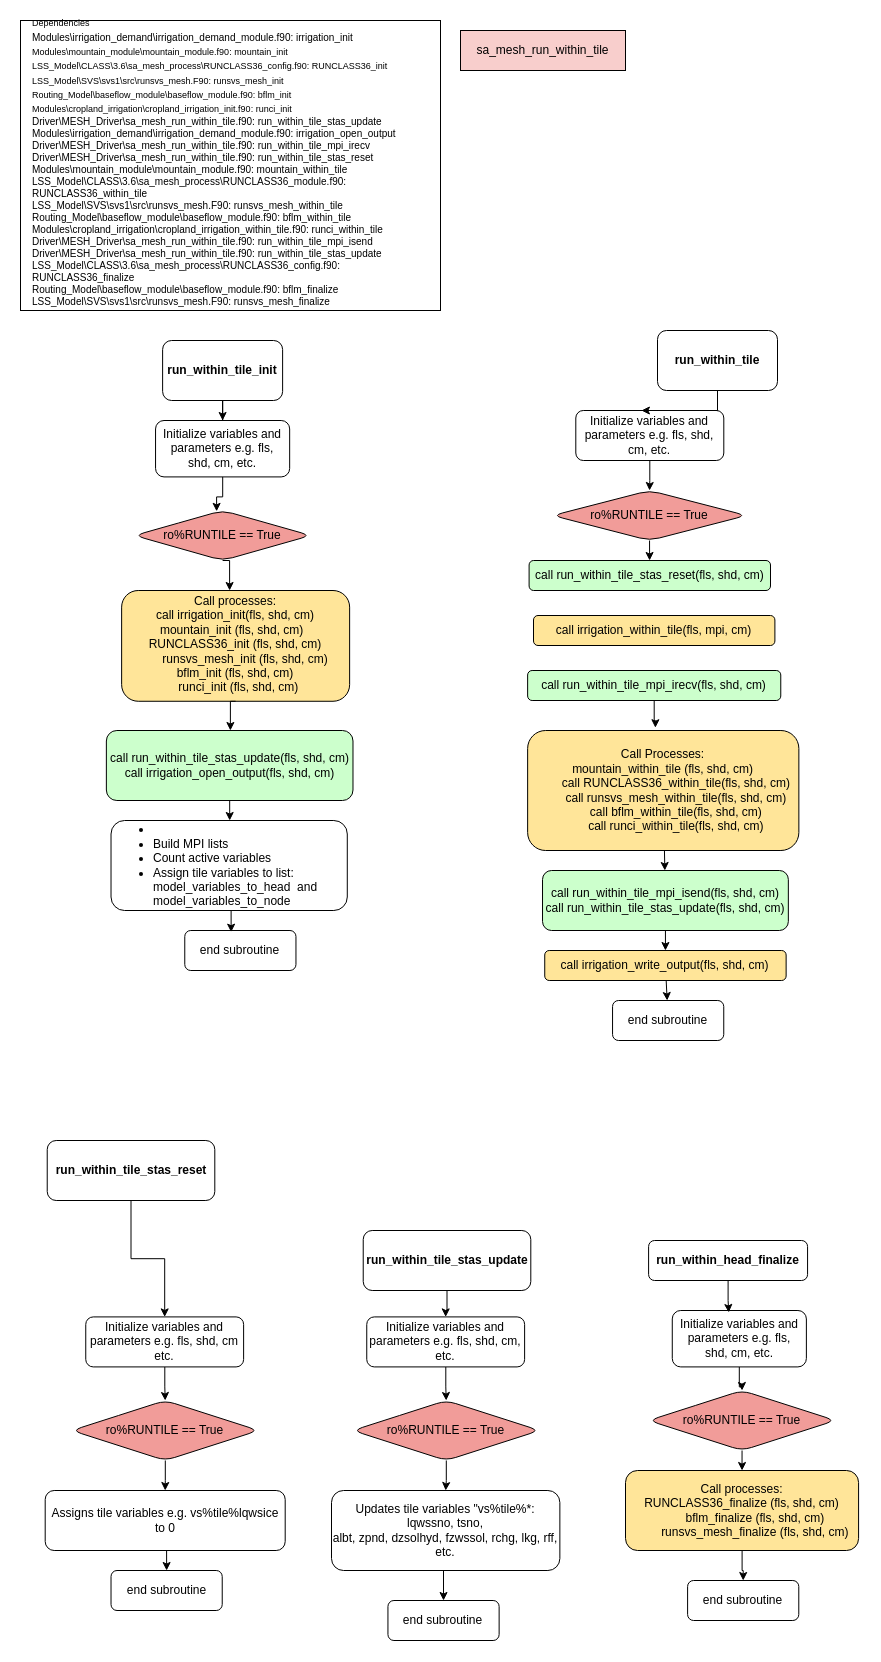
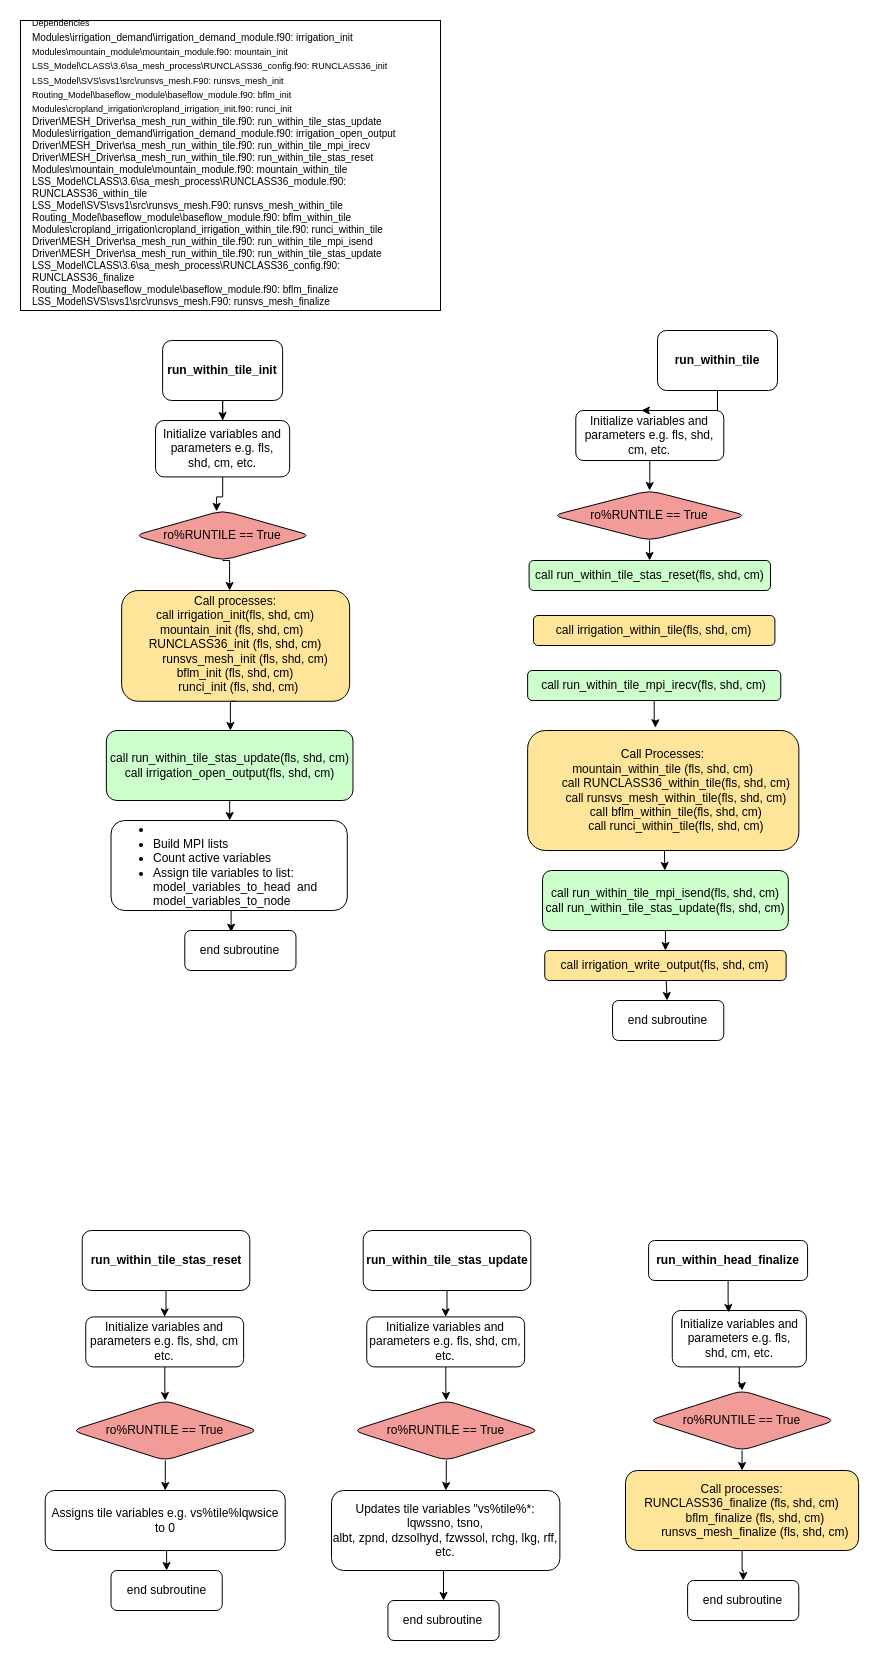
node "sa_mesh_run_within_tile": removed
node "call irrigation_within_tile(fls, mpi, cm)": label "call irrigation_within_tile(fls, mpi, cm)" -> "call irrigation_within_tile(fls, shd, cm)"
node "run_within_tile_stas_reset": moved (131, 1171) -> (166, 1261)
